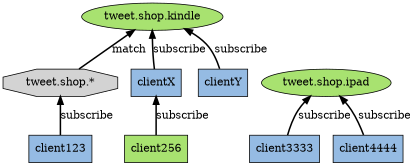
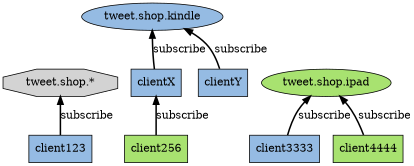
node "tweet.shop.kindle": fillcolor #a8e270 -> #95bbe3
edge "tweet.shop.*" -> "tweet.shop.kindle": removed, label "match"
node "client4444": fillcolor #95bbe3 -> #a8e270
